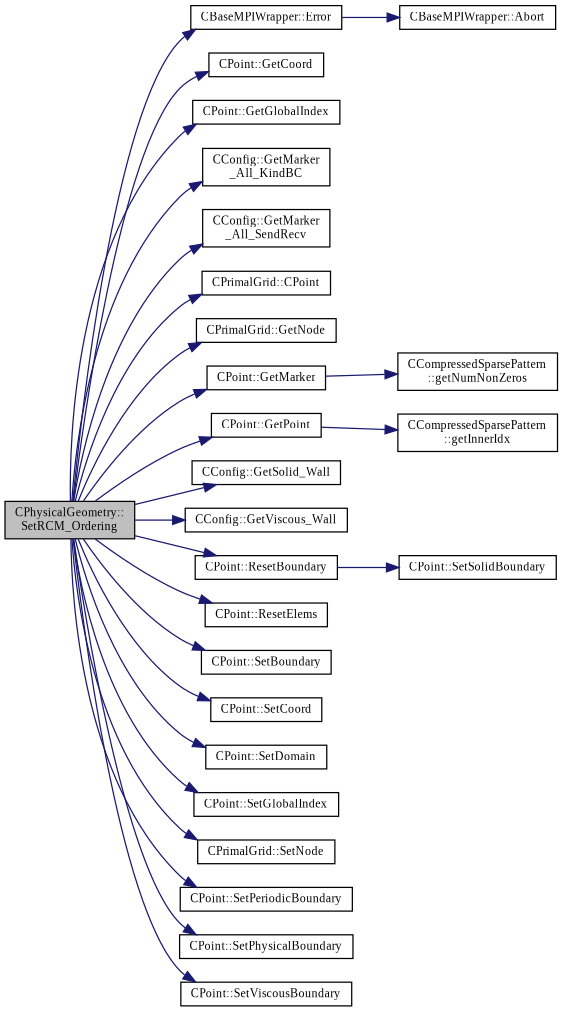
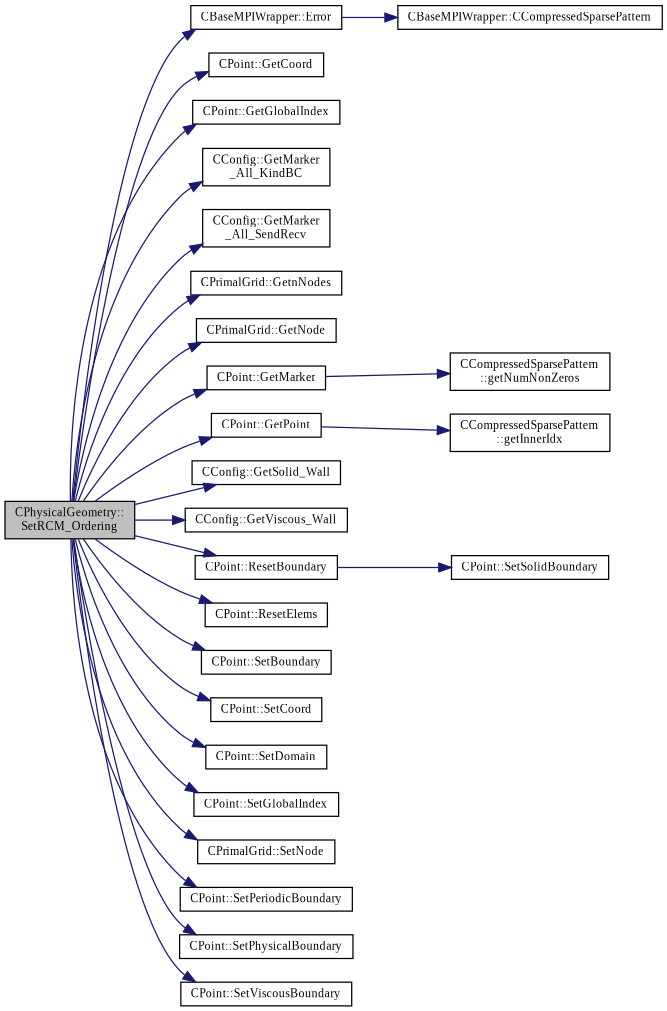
node "CBaseMPIWrapper::Abort": label "CBaseMPIWrapper::Abort" -> "CBaseMPIWrapper::CCompressedSparsePattern"
node "CPrimalGrid::CPoint": label "CPrimalGrid::CPoint" -> "CPrimalGrid::GetnNodes"
